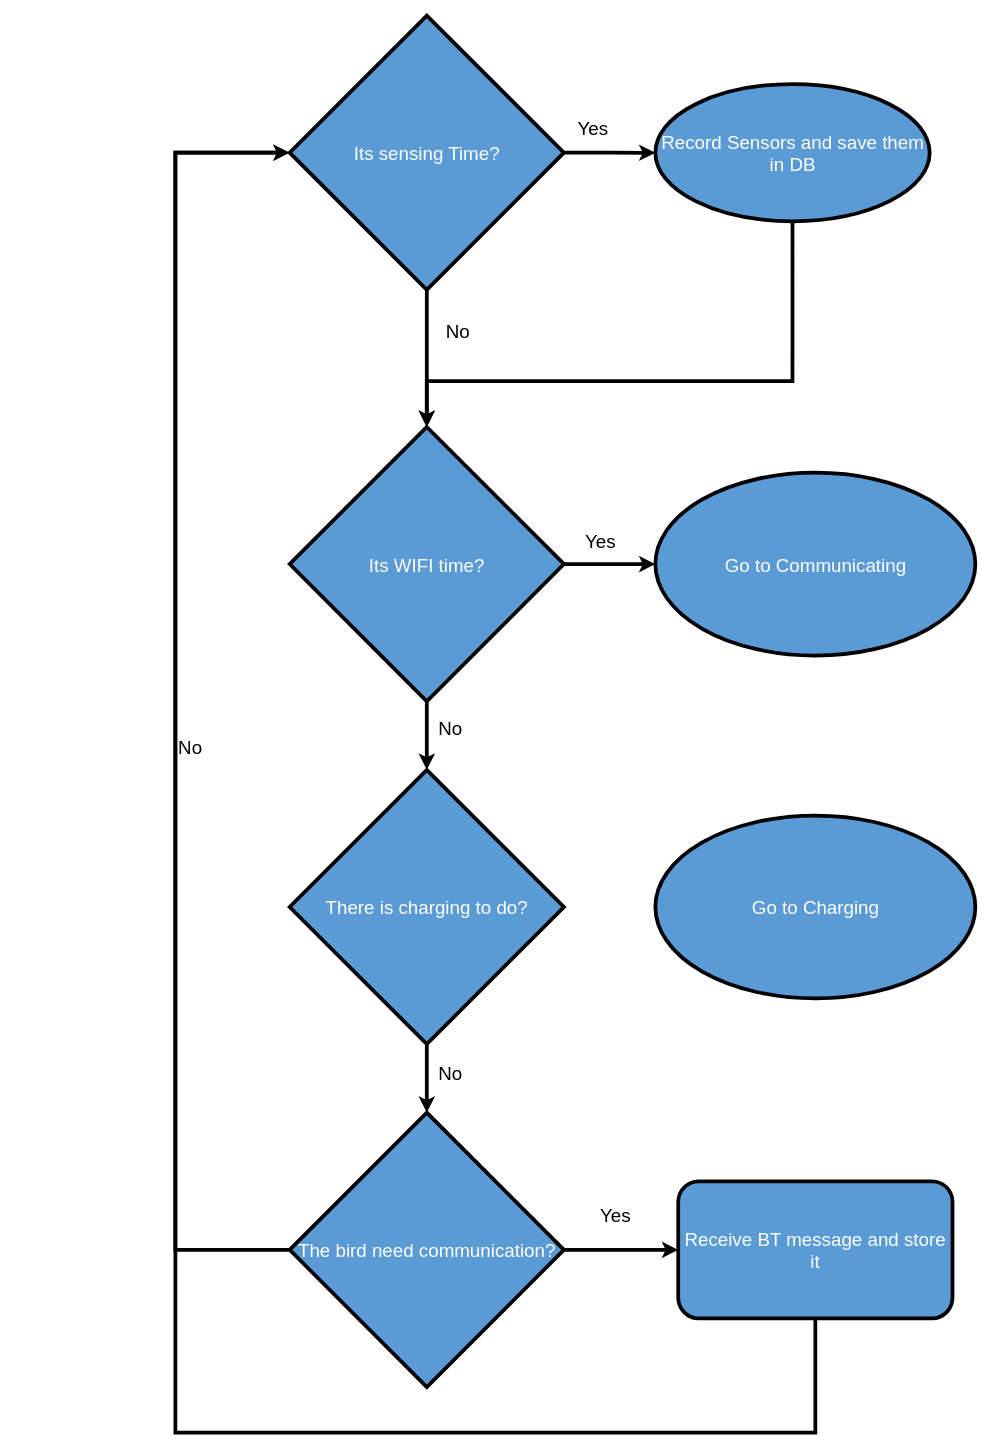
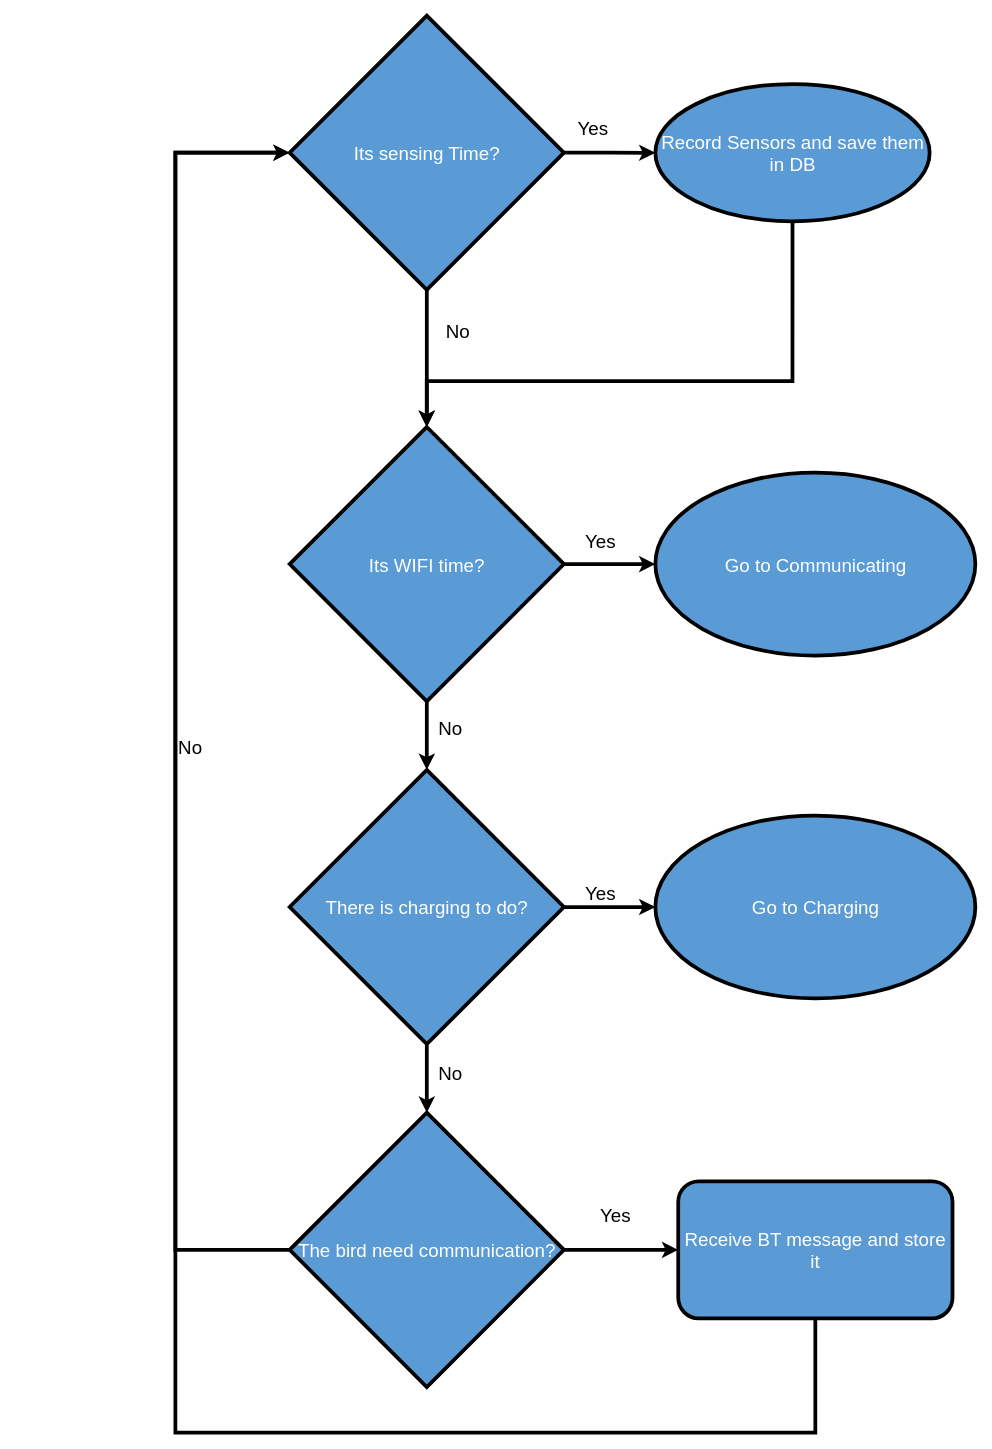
edge "There is charging to do?" -> "Go to Charging": added, label "Yes"
